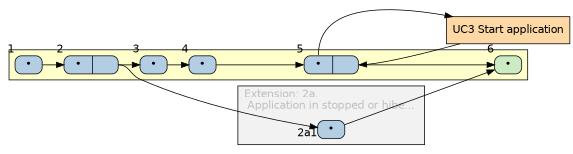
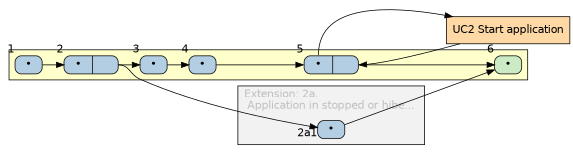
node "UC3 Start application": label "UC3 Start application" -> "UC2 Start application"
